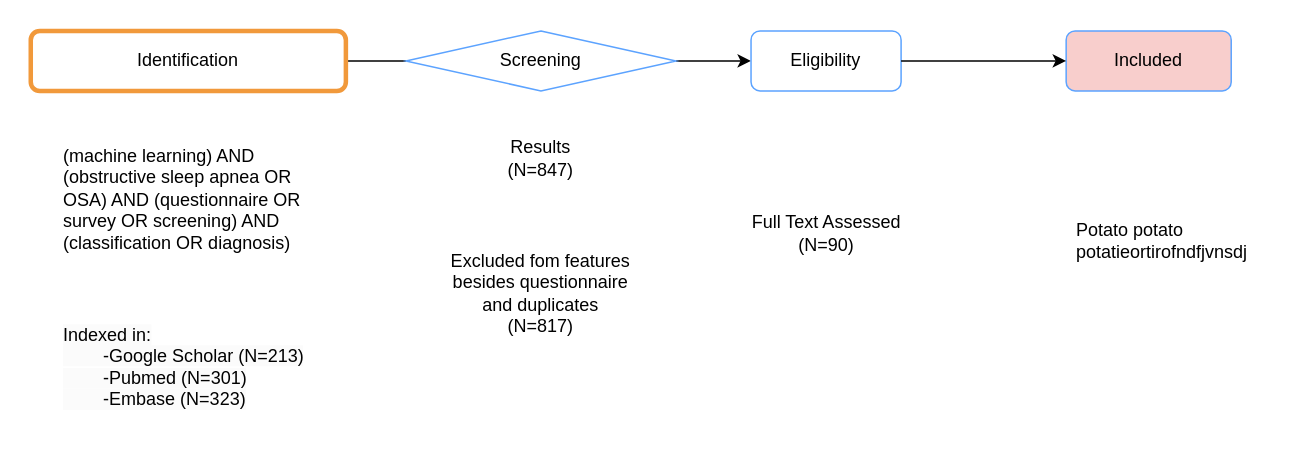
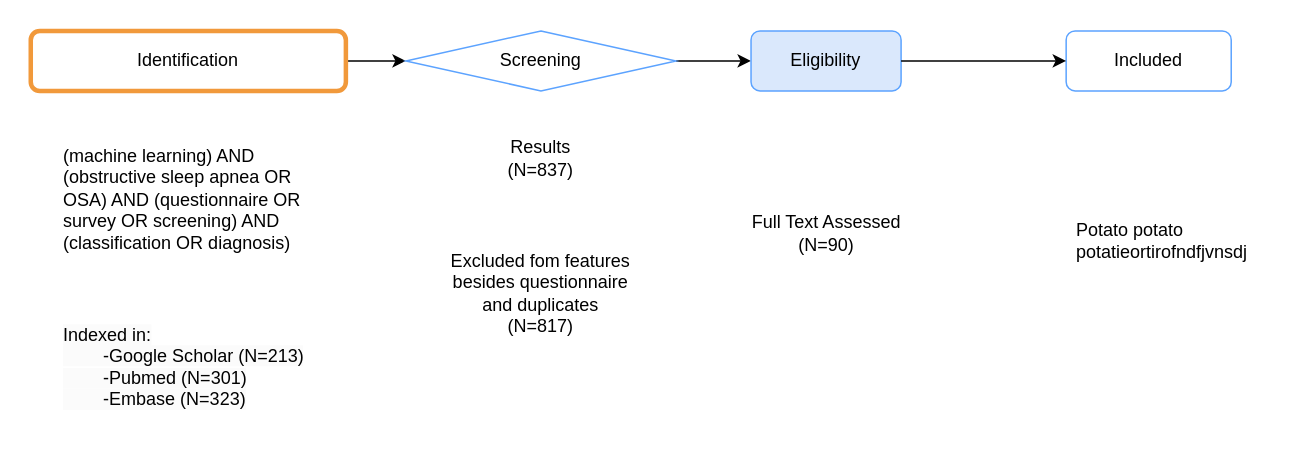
edge "Identification" -- "Screening": arrowhead none -> classic
node "Eligibility": fillcolor #ffffff -> #dae8fc
node "Included": fillcolor #f8cecc -> #ffffff
node "Results (N=847)": label "Results (N=847)" -> "Results (N=837)"
